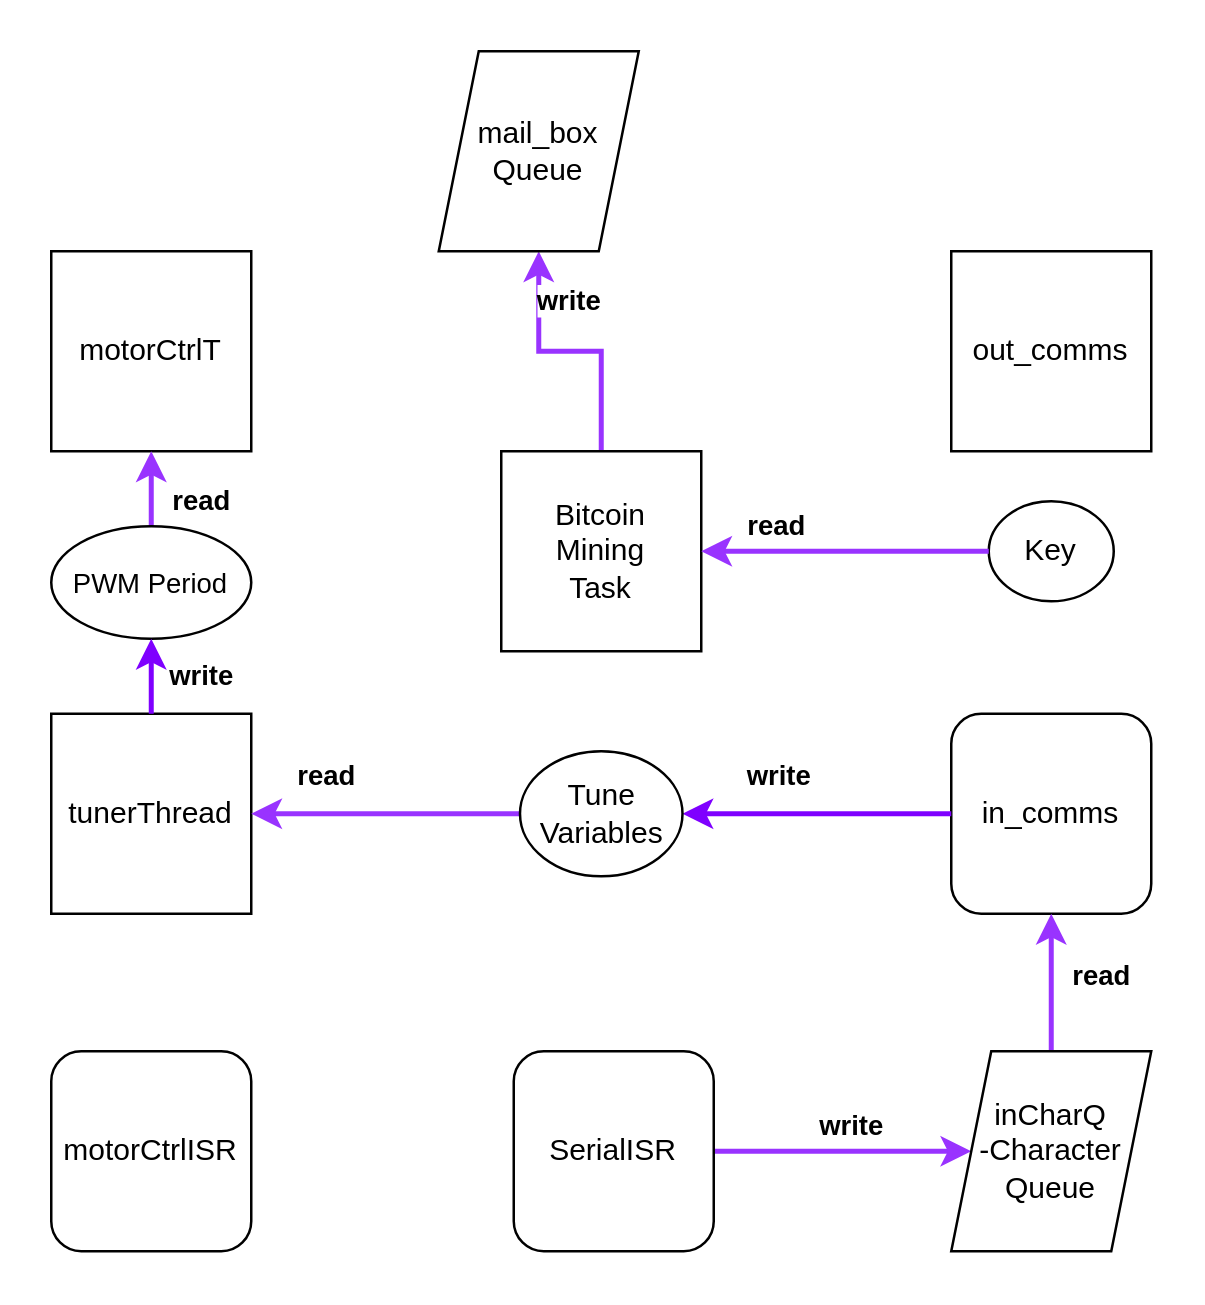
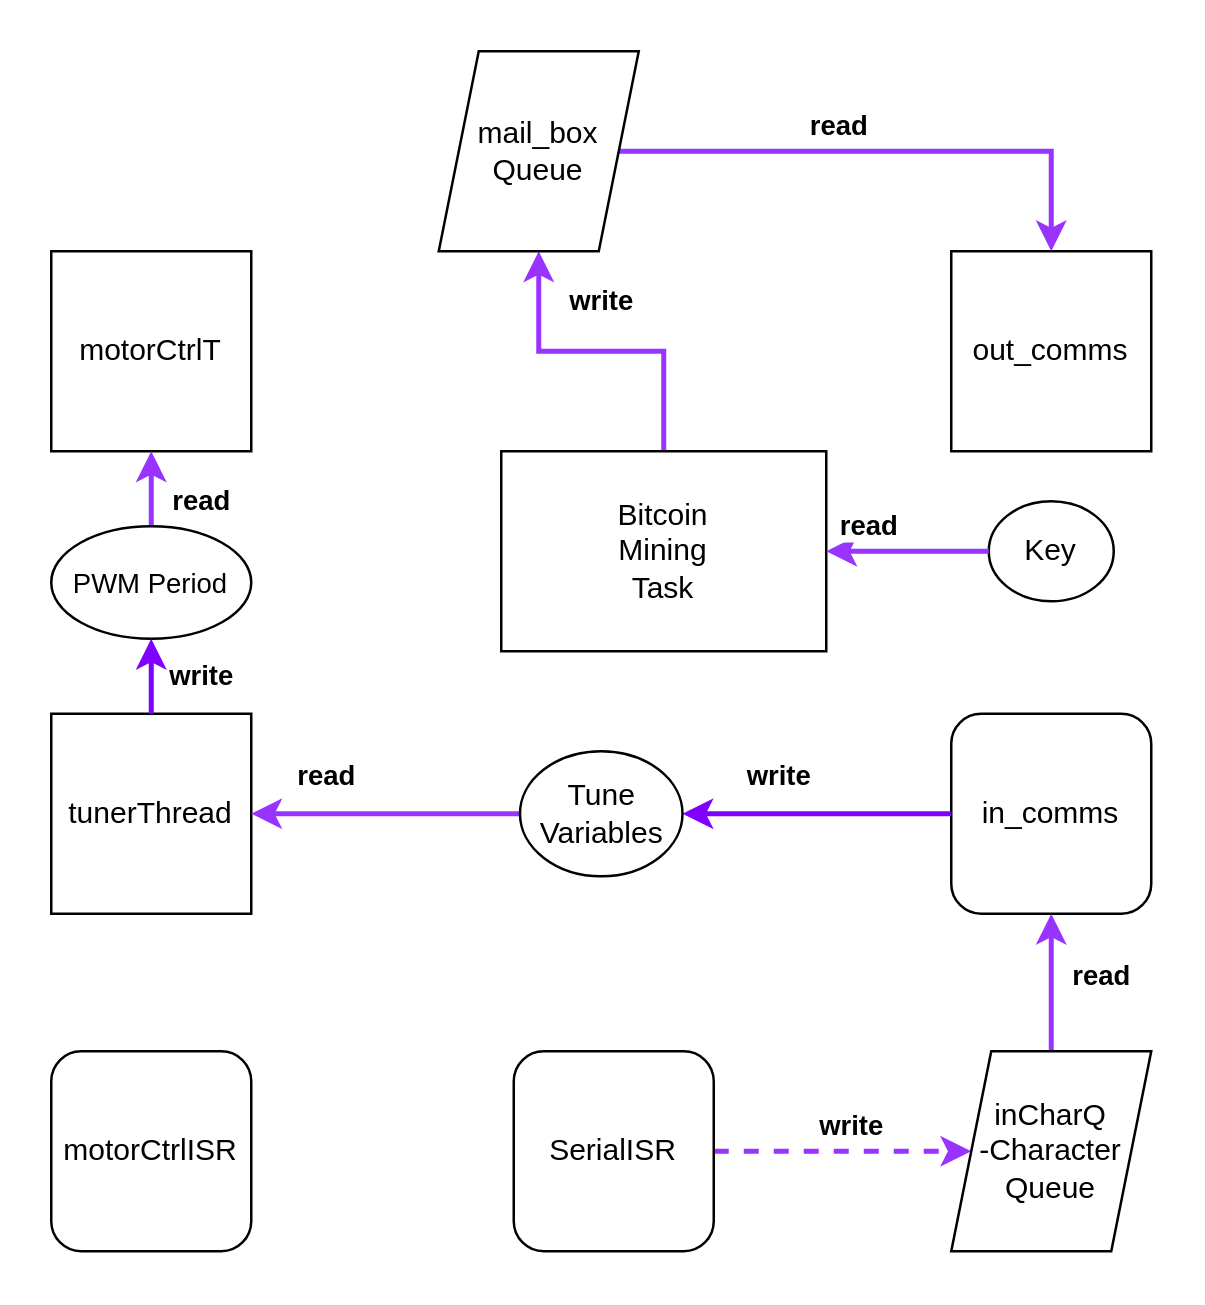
edge "mail_box Queue" -> "out_comms": added, label "read"
node "Bitcoin Mining Task": size 200x200 -> 325x200
edge "SerialISR" -> "inCharQ -Character Queue": style solid -> dashed
